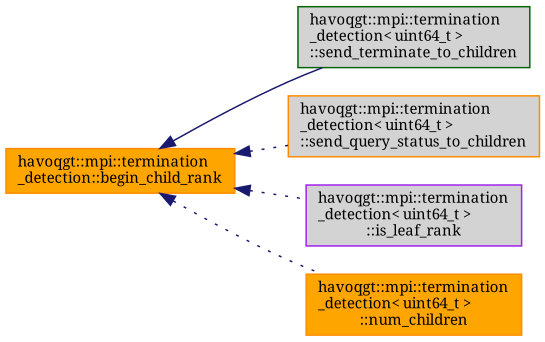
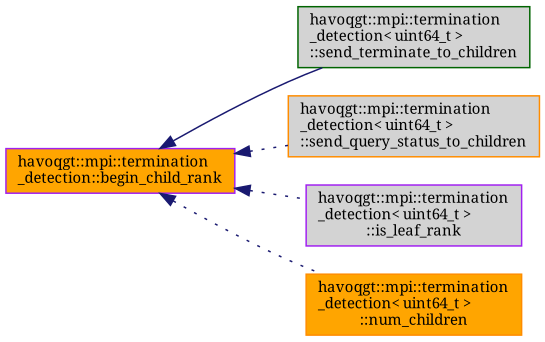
node "havoqgt::mpi::termination _detection::begin_child_rank": color darkorange -> purple
